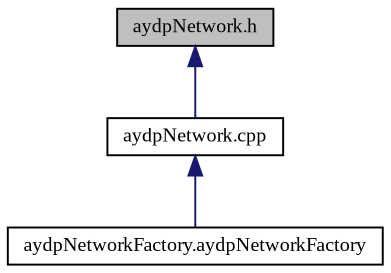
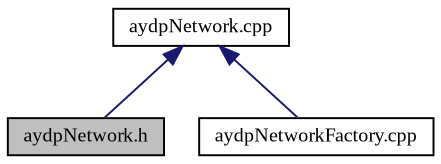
edge "aydpNetwork.cpp" -> "aydpNetwork.h": reversed
node "aydpNetworkFactory.aydpNetworkFactory": label "aydpNetworkFactory.aydpNetworkFactory" -> "aydpNetworkFactory.cpp"
